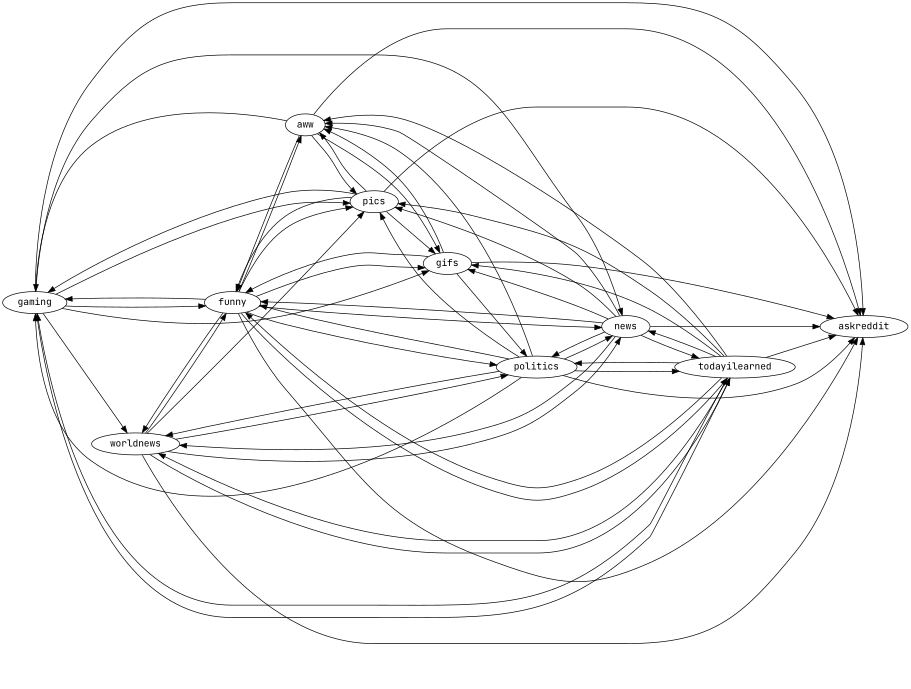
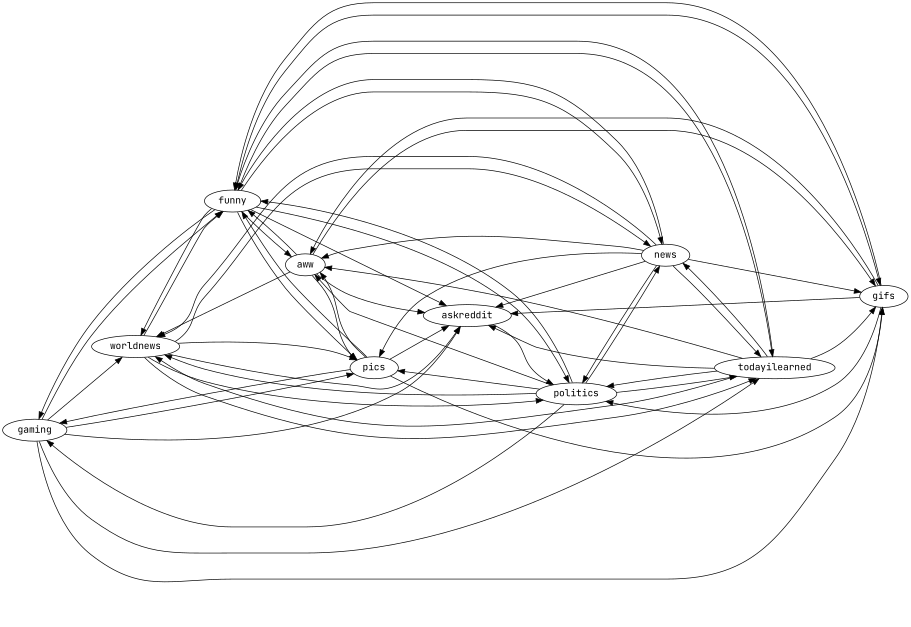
edge "gaming" -> "news": removed
edge "aww" -> "gaming": now "aww" -> "worldnews"
edge "todayilearned" -> "pics": removed
edge "politics" -> "askreddit": reversed
edge "todayilearned" -> "gaming": removed
